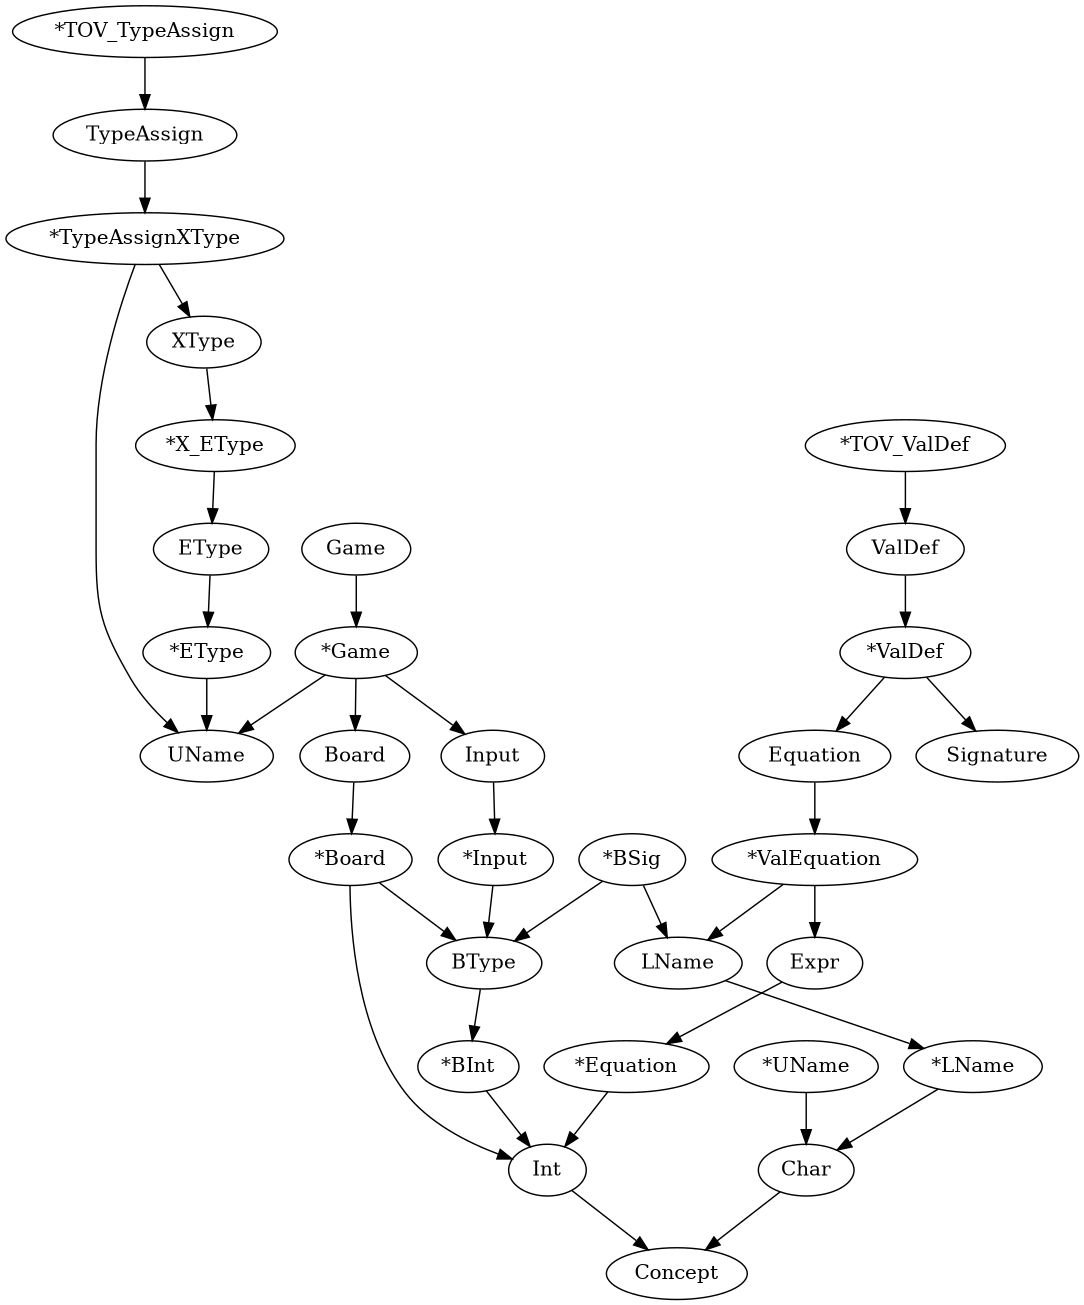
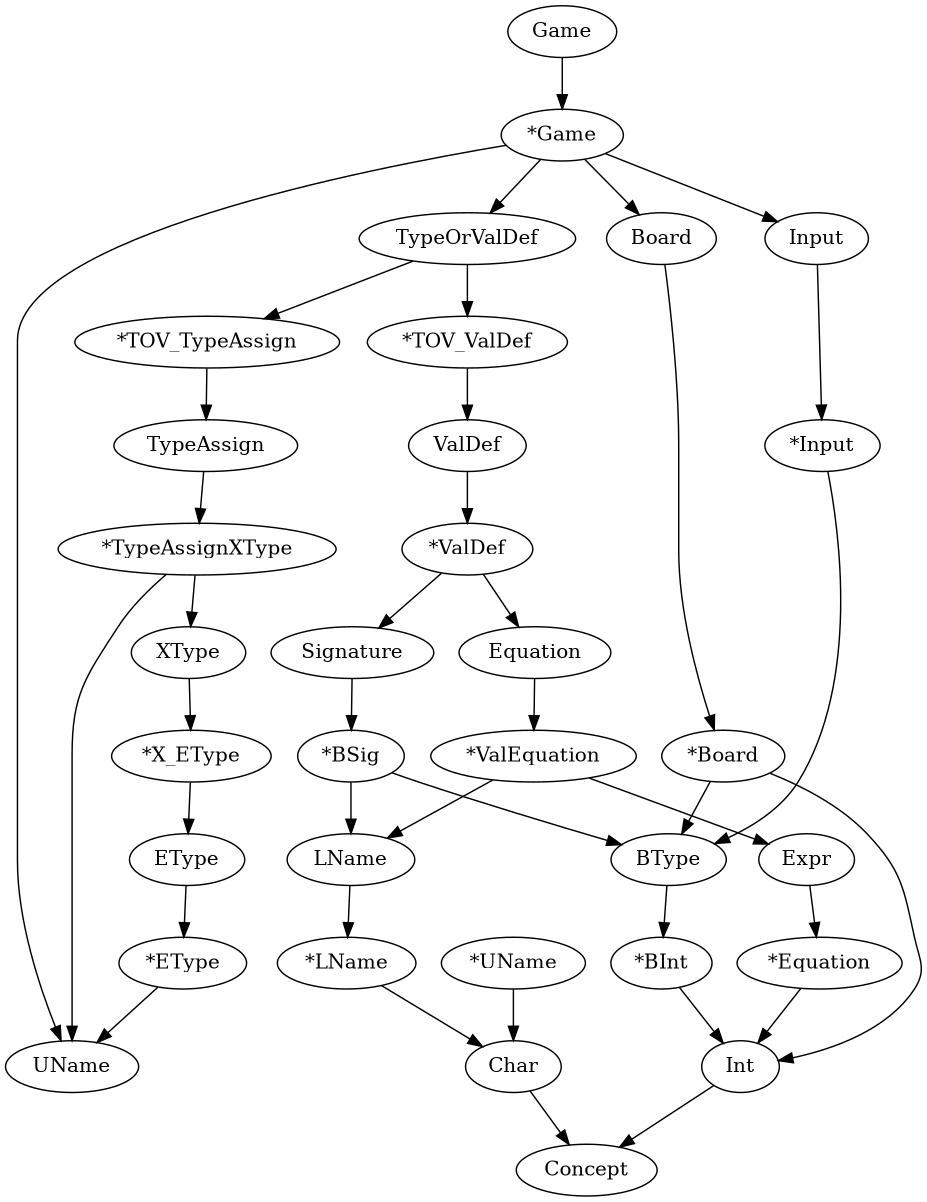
node "TypeOrValDef": added
edge "Signature" -> "*BSig": added
